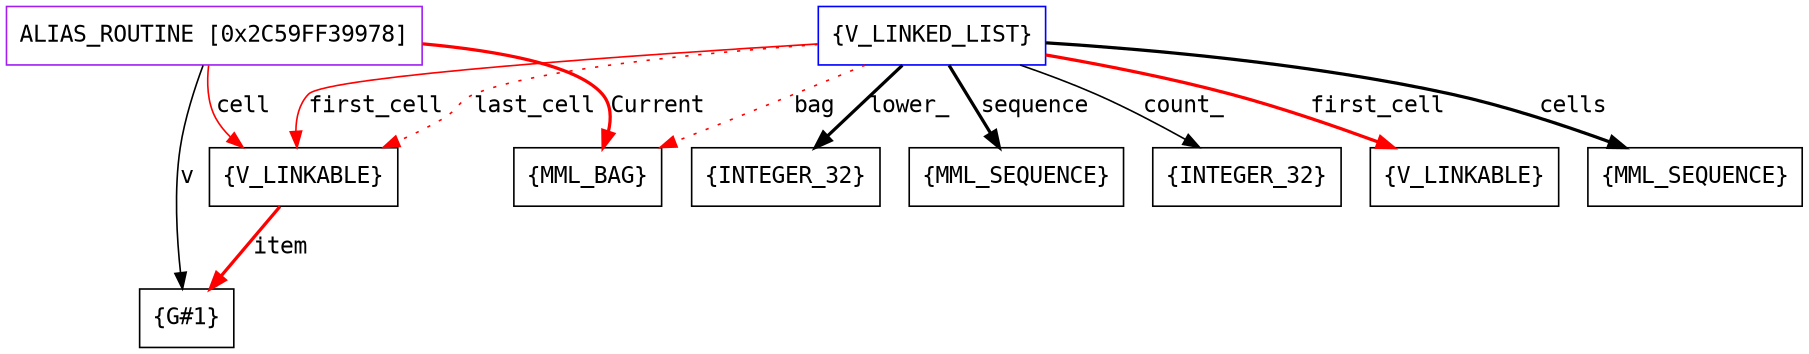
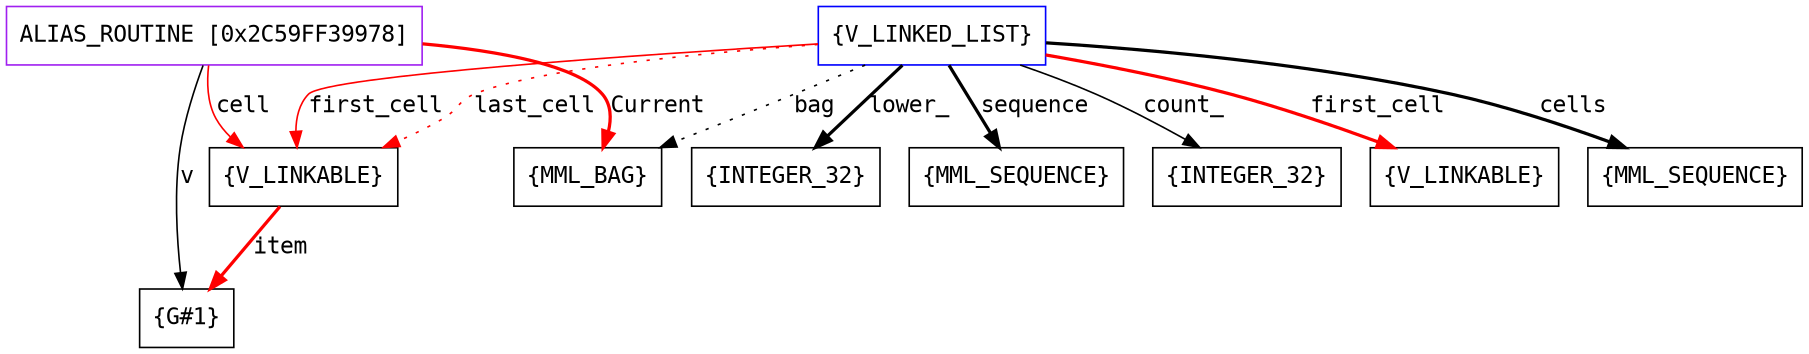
edge "{V_LINKED_LIST}" -> "{MML_BAG}": color red -> black
